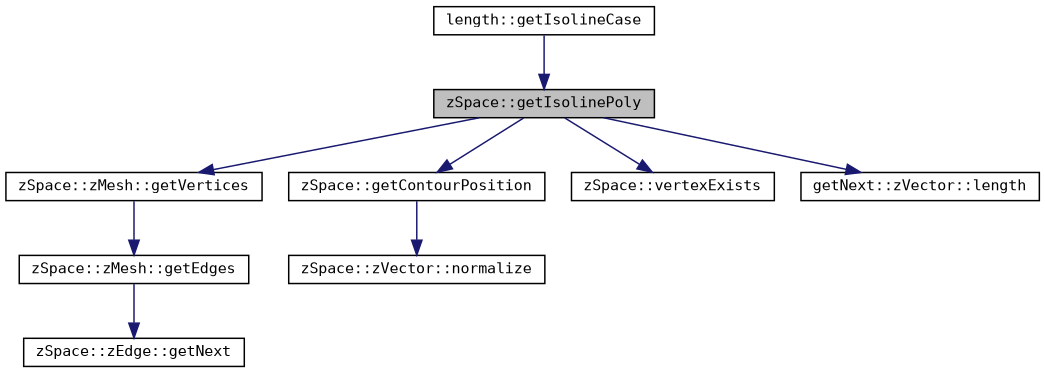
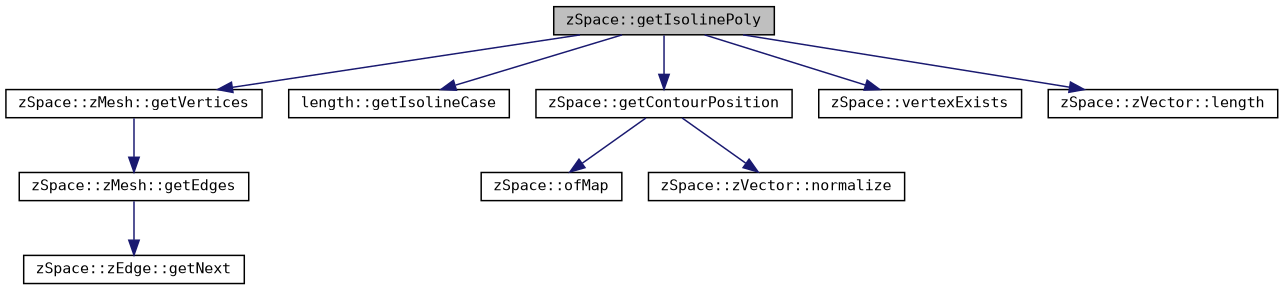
edge "length::getIsolineCase" -> "zSpace::getIsolinePoly": reversed
node "zSpace::ofMap": added
node "getNext::zVector::length": label "getNext::zVector::length" -> "zSpace::zVector::length"
